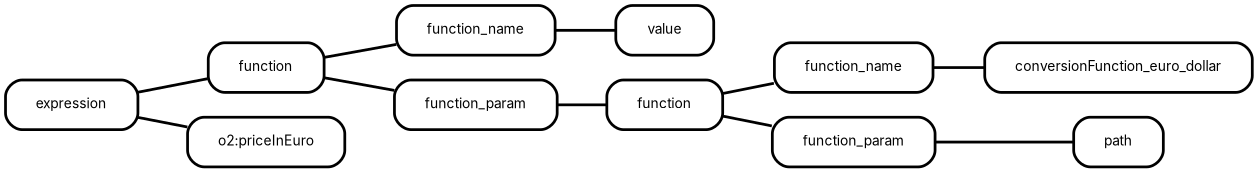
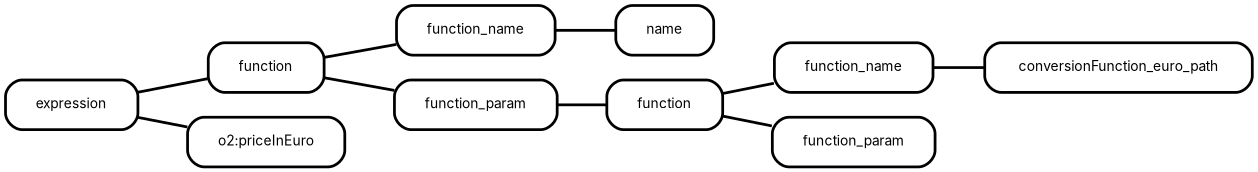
node "value": label "value" -> "name"
node "conversionFunction_euro_dollar": label "conversionFunction_euro_dollar" -> "conversionFunction_euro_path"
node "path": removed
